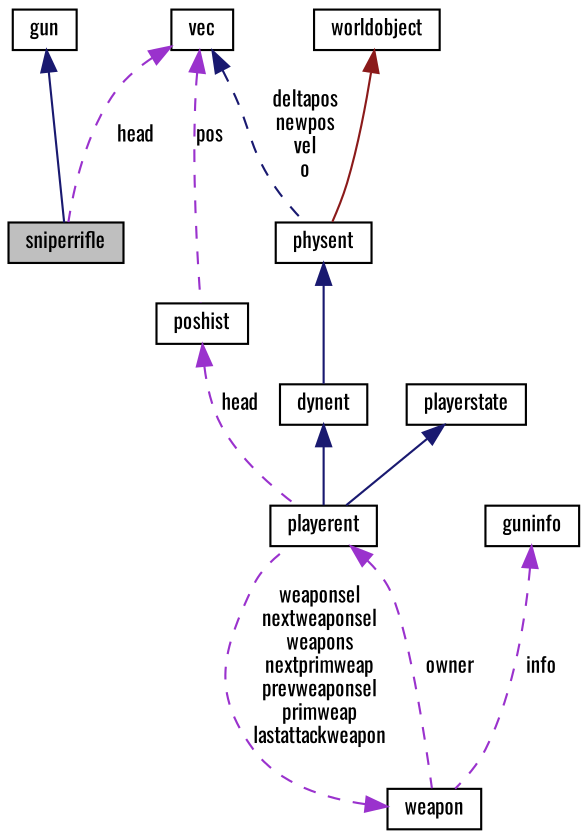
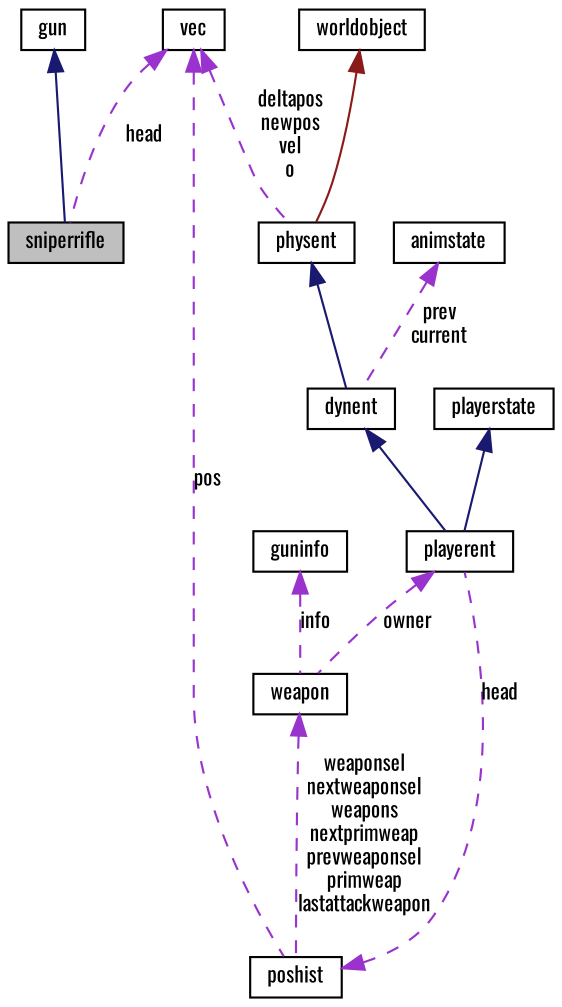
edge "physent" -> "vec": color midnightblue -> darkorchid3
node "animstate": added
edge "playerent" -> "weapon": now "poshist" -> "weapon"
